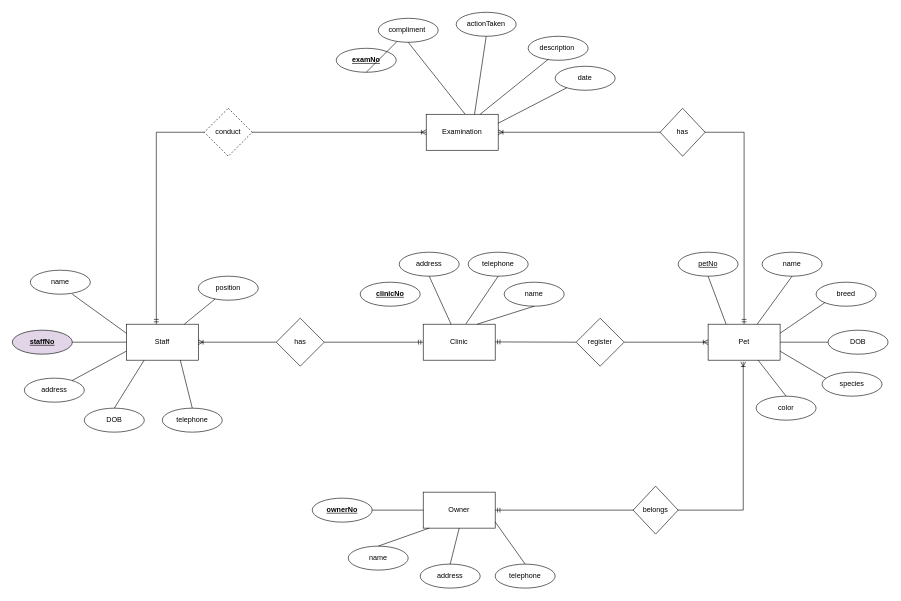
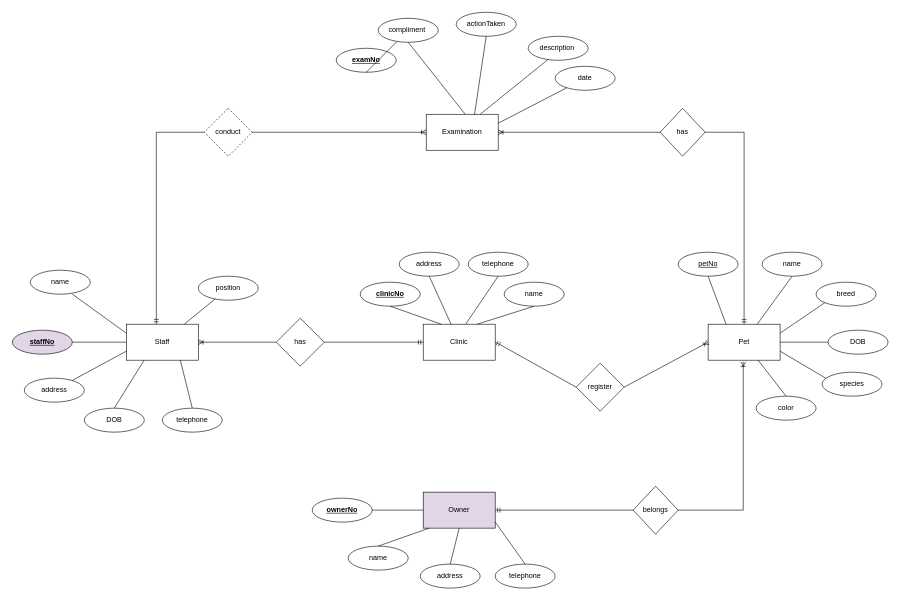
edge "clinicNo" -- "Clinic": added
node "register": moved (600, 342) -> (600, 387)
node "Owner": fillcolor #ffffff -> #e1d5e7
